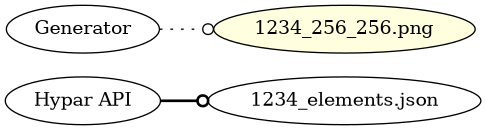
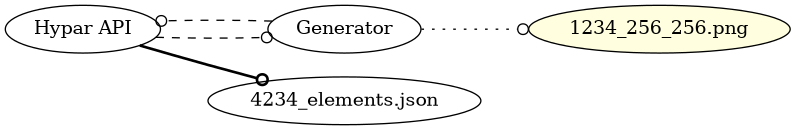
edge "Generator" -> "Hypar API": added
edge "Hypar API" -> "Generator": added
node "1234_elements.json": label "1234_elements.json" -> "4234_elements.json"
